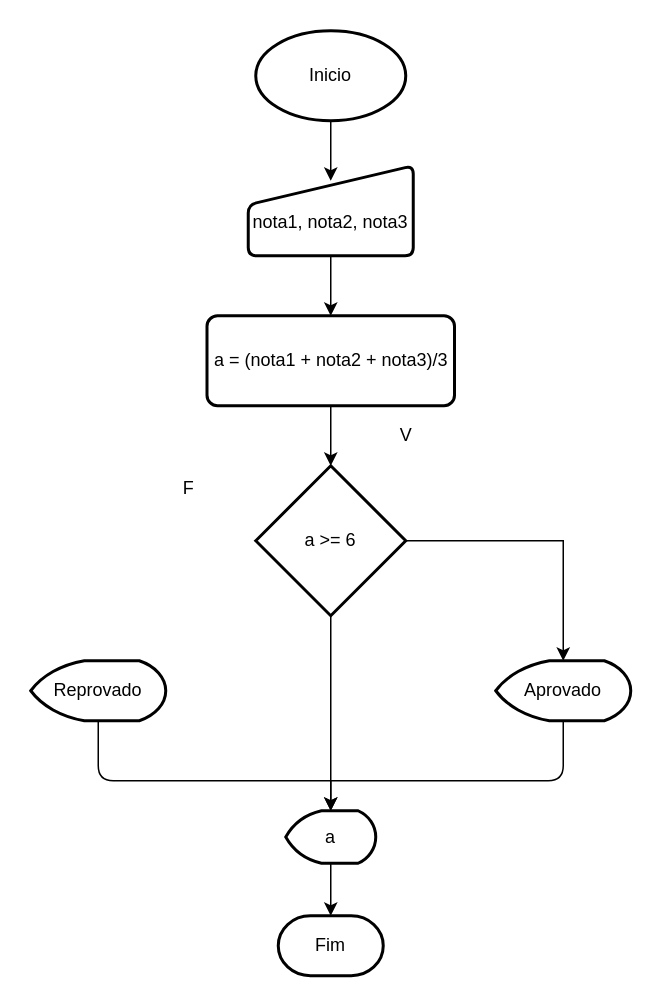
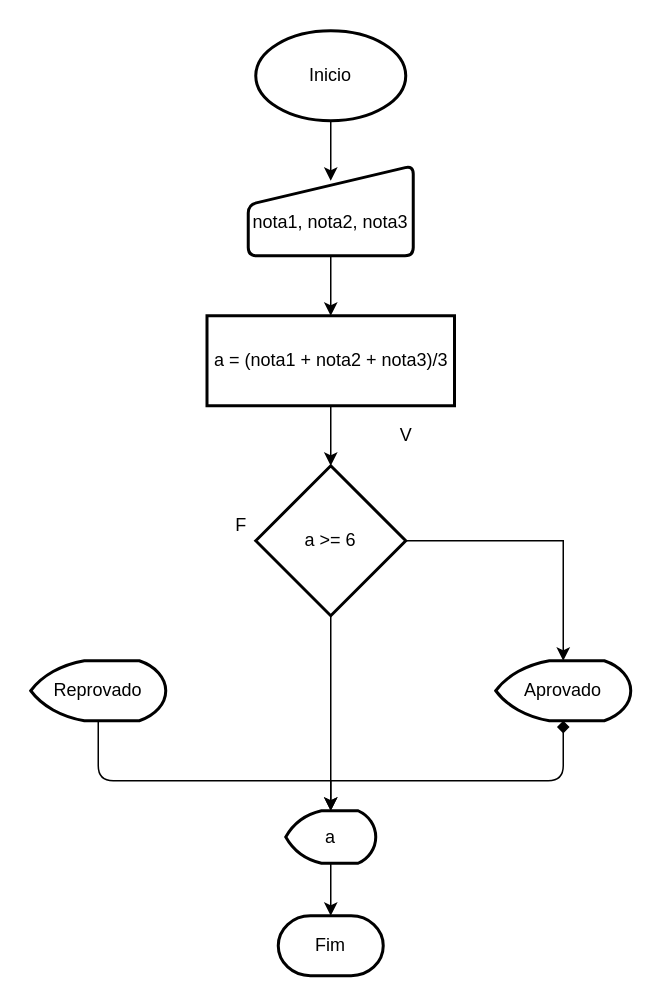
node "a = (nota1 + nota2 + nota3)/3": shape rounded rectangle -> rectangle
node "F": moved (188, 488) -> (241, 526)
edge "Reprovado" -- "Aprovado": arrowhead none -> diamond
